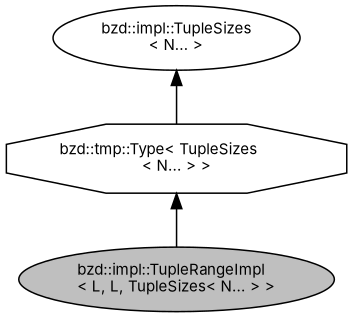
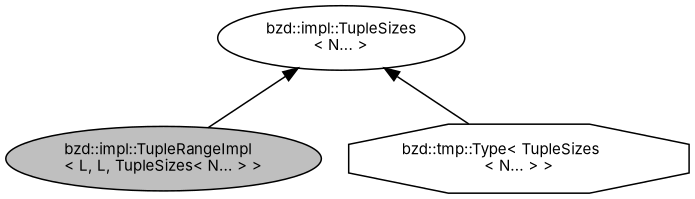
edge "bzd::impl::TupleRangeImpl < L, L, TupleSizes< N... > >" -> "bzd::tmp::Type< TupleSizes < N... > >": now "bzd::impl::TupleRangeImpl < L, L, TupleSizes< N... > >" -> "bzd::impl::TupleSizes < N... >"
